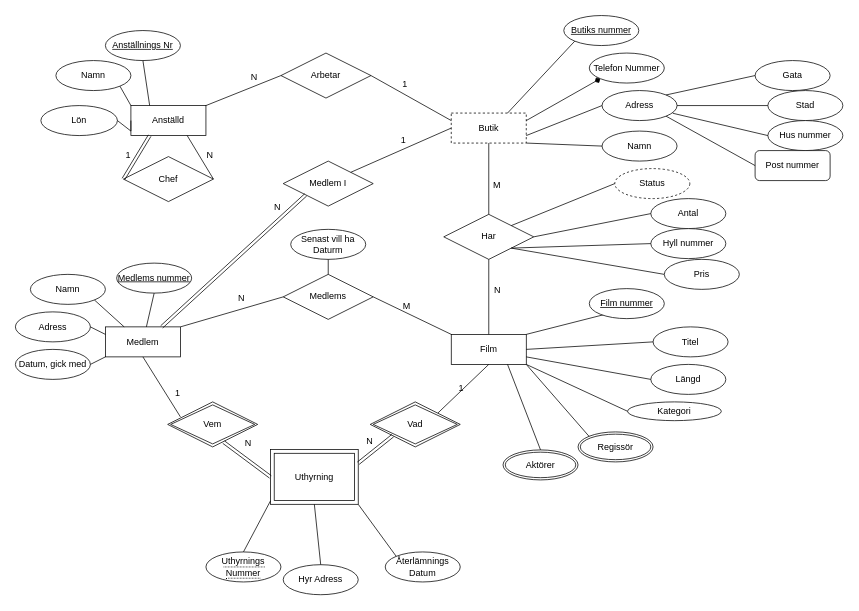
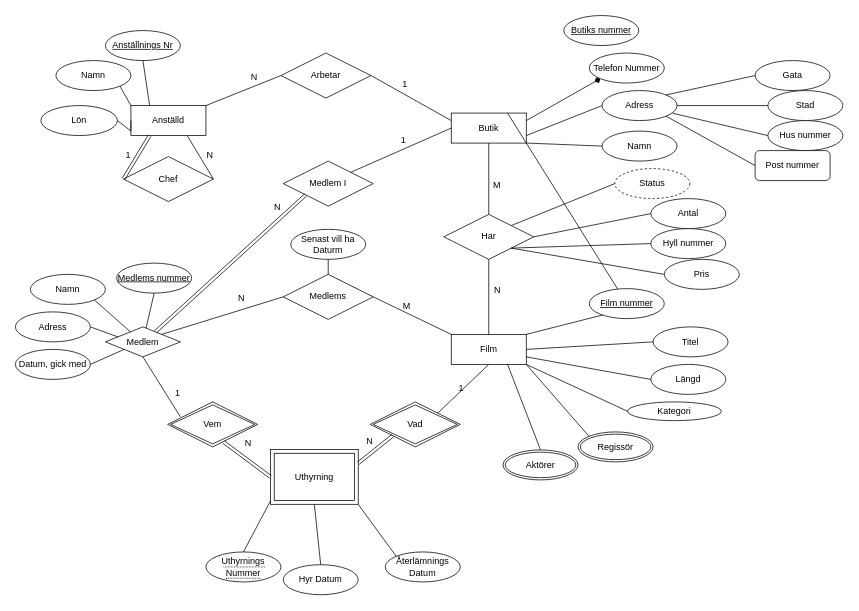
edge "Butiks nummer" -- "Butik": now "Film nummer" -- "Butik"
node "Butik": style dashed -> solid
node "Medlem": shape rectangle -> diamond
node "Hyr Adress": label "Hyr Adress" -> "Hyr Datum"
